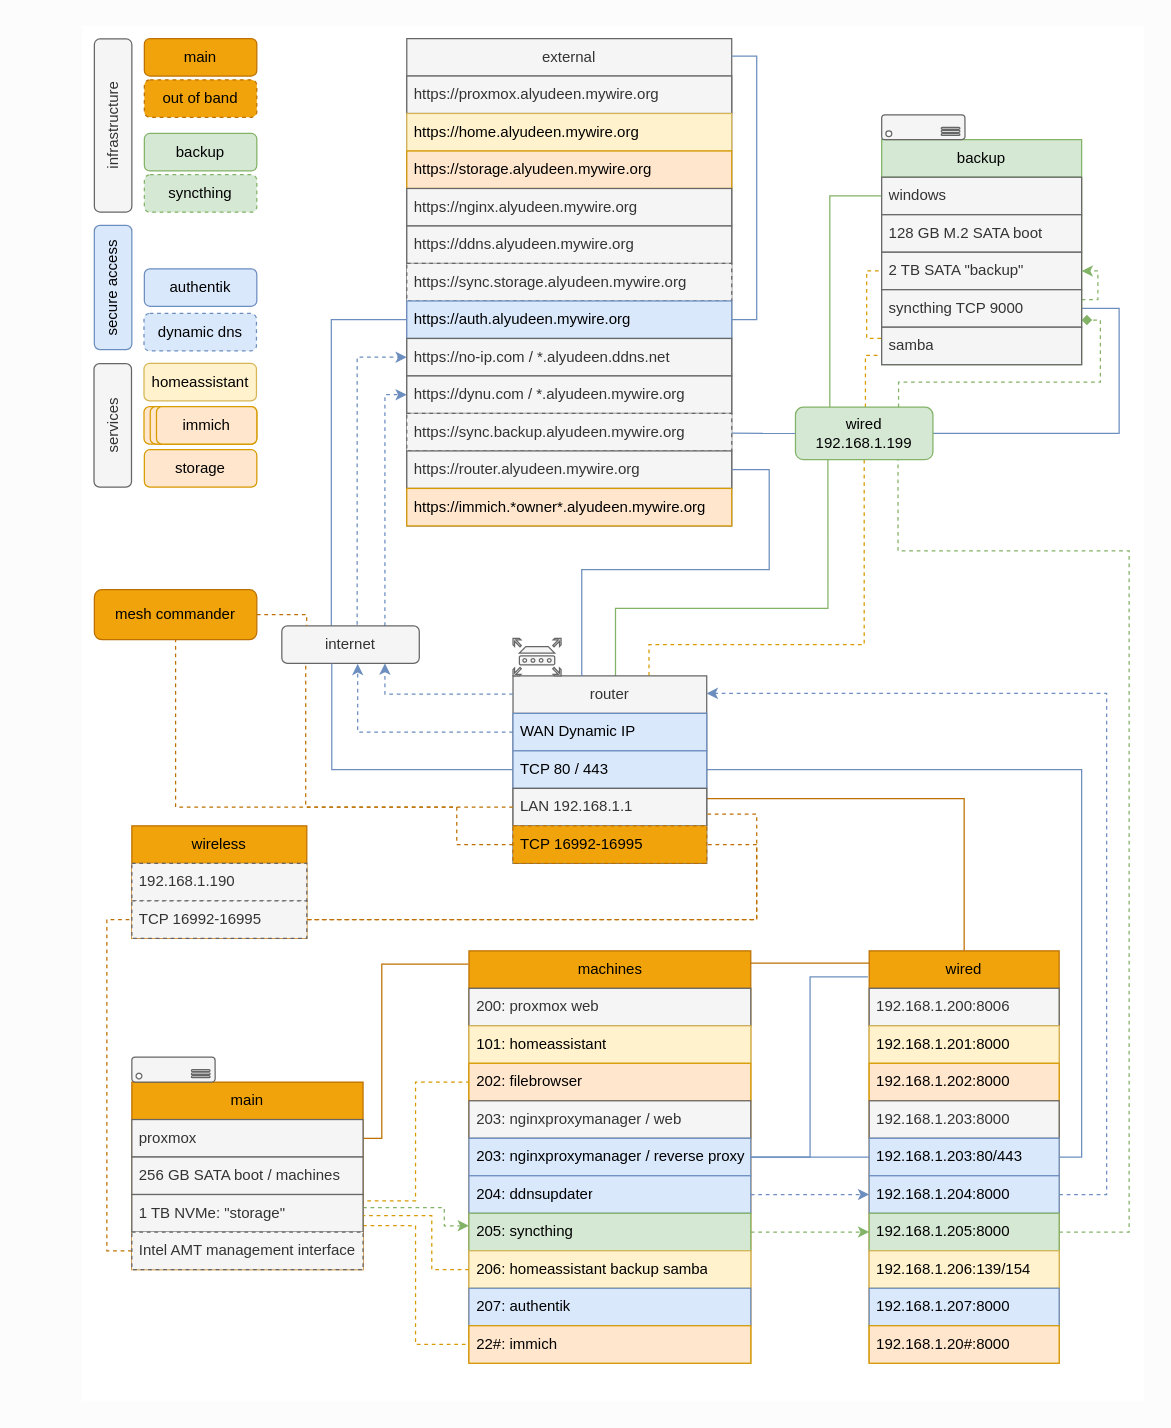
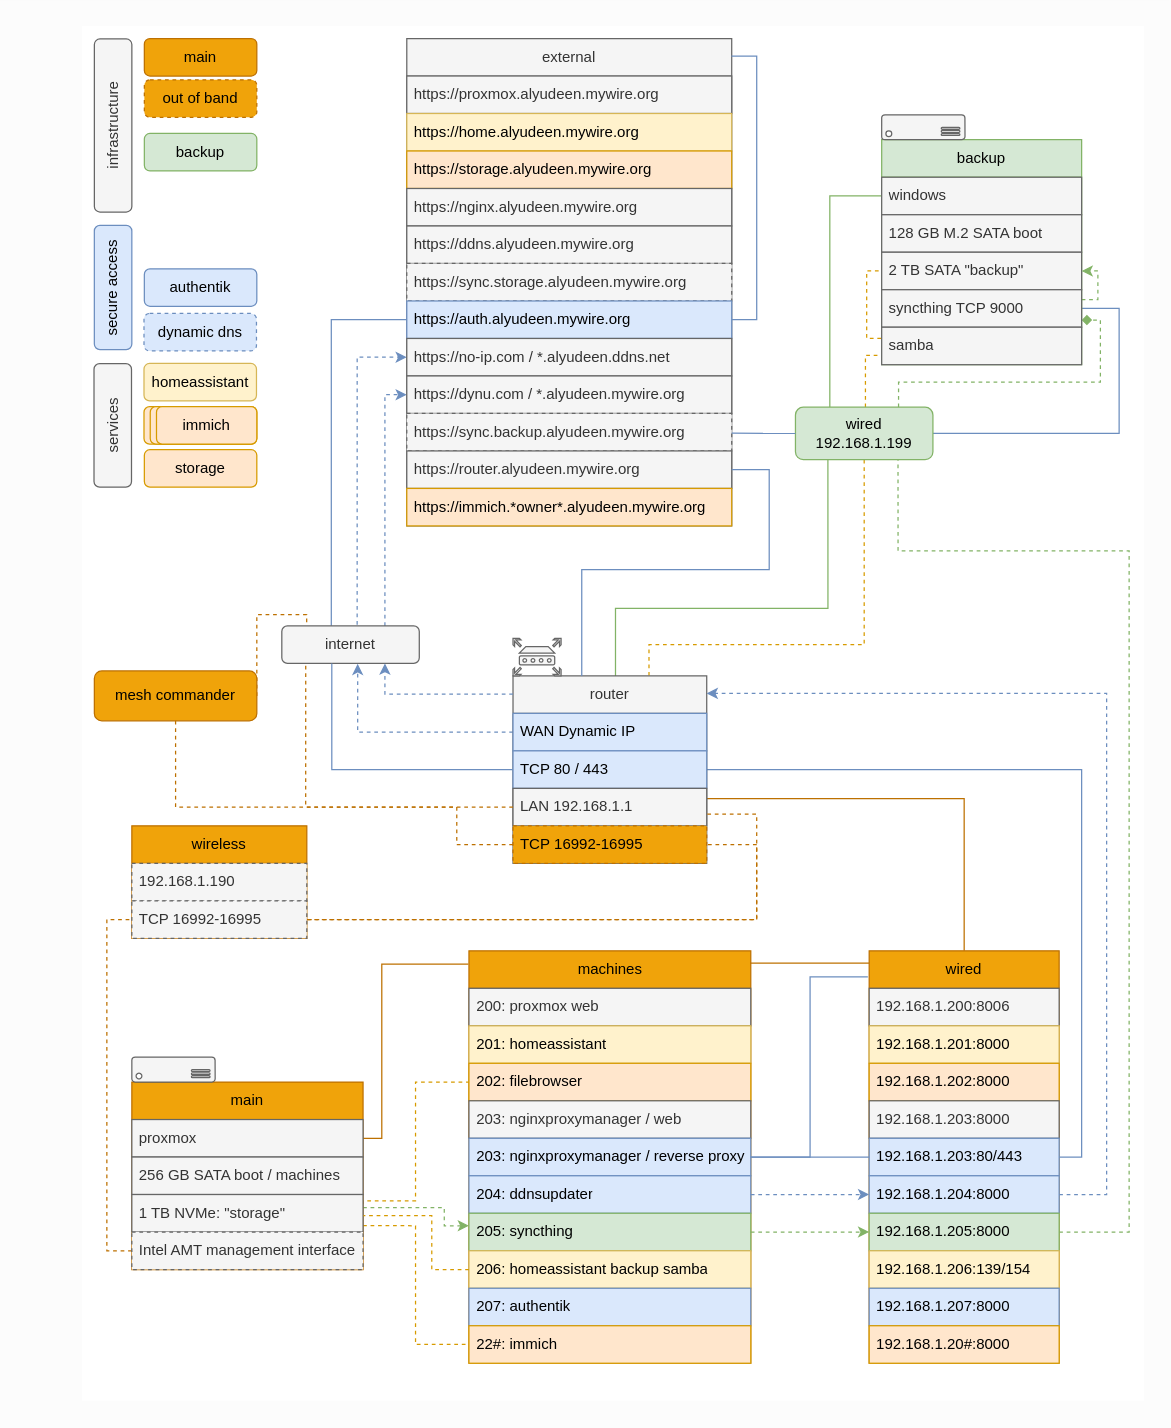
node "syncthing": removed
node "mesh commander": moved (176, 614) -> (176, 696)
node "101: homeassistant": label "101: homeassistant" -> "201: homeassistant"
